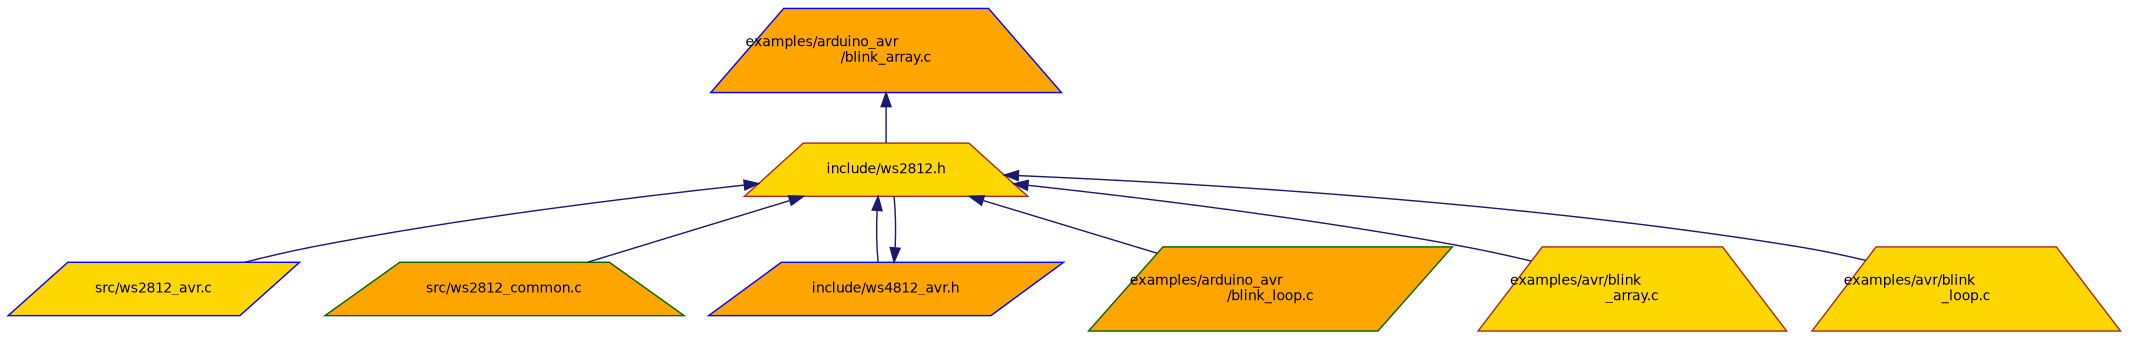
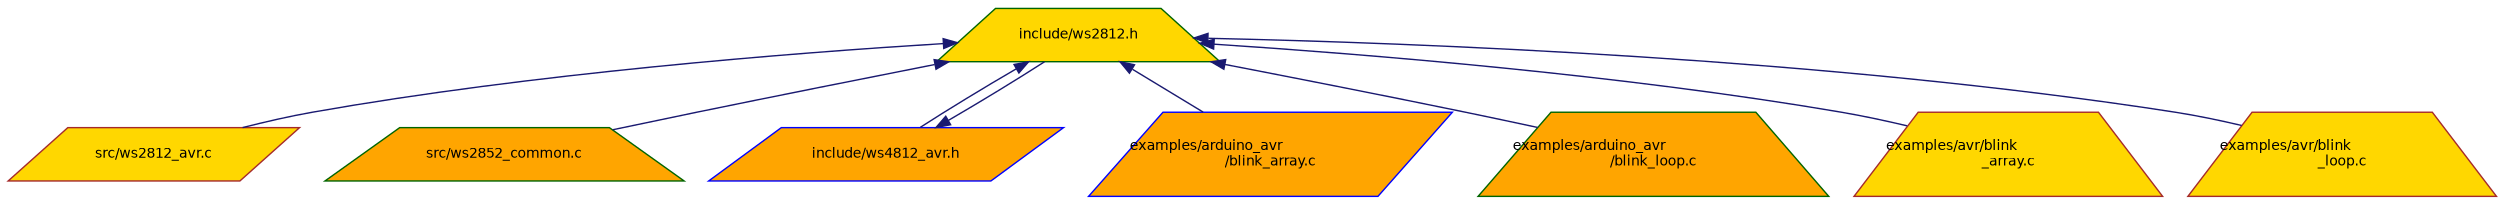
node "examples/arduino_avr /blink_array.c": shape trapezium -> parallelogram
edge "include/ws2812.h" -> "examples/arduino_avr /blink_array.c": reversed
node "include/ws2812.h": color brown -> darkgreen
node "src/ws2812_avr.c": color blue -> brown
node "src/ws2812_common.c": label "src/ws2812_common.c" -> "src/ws2852_common.c"
node "examples/arduino_avr /blink_loop.c": shape parallelogram -> trapezium
